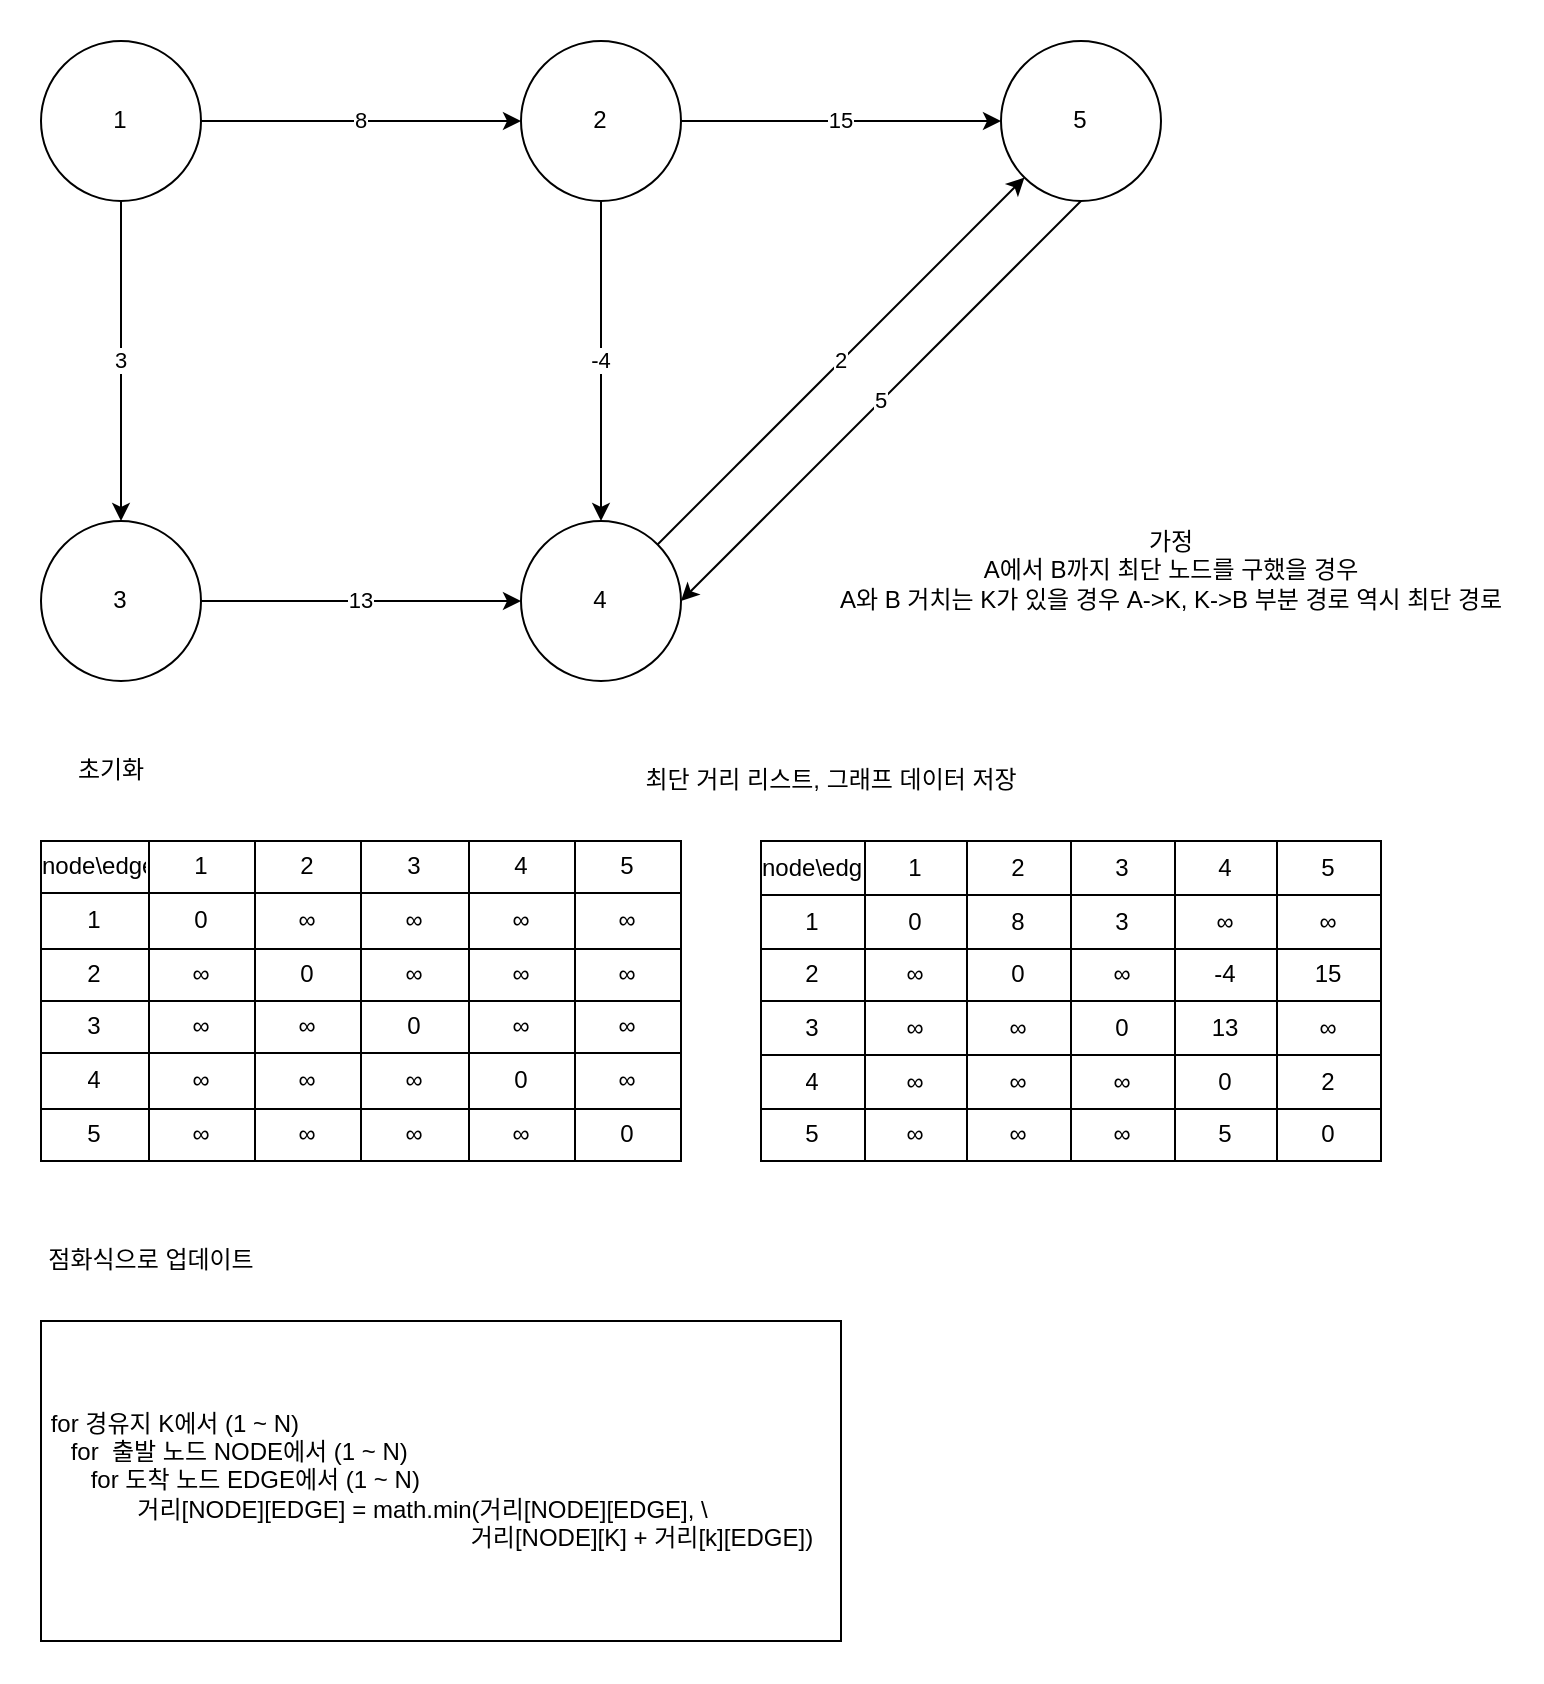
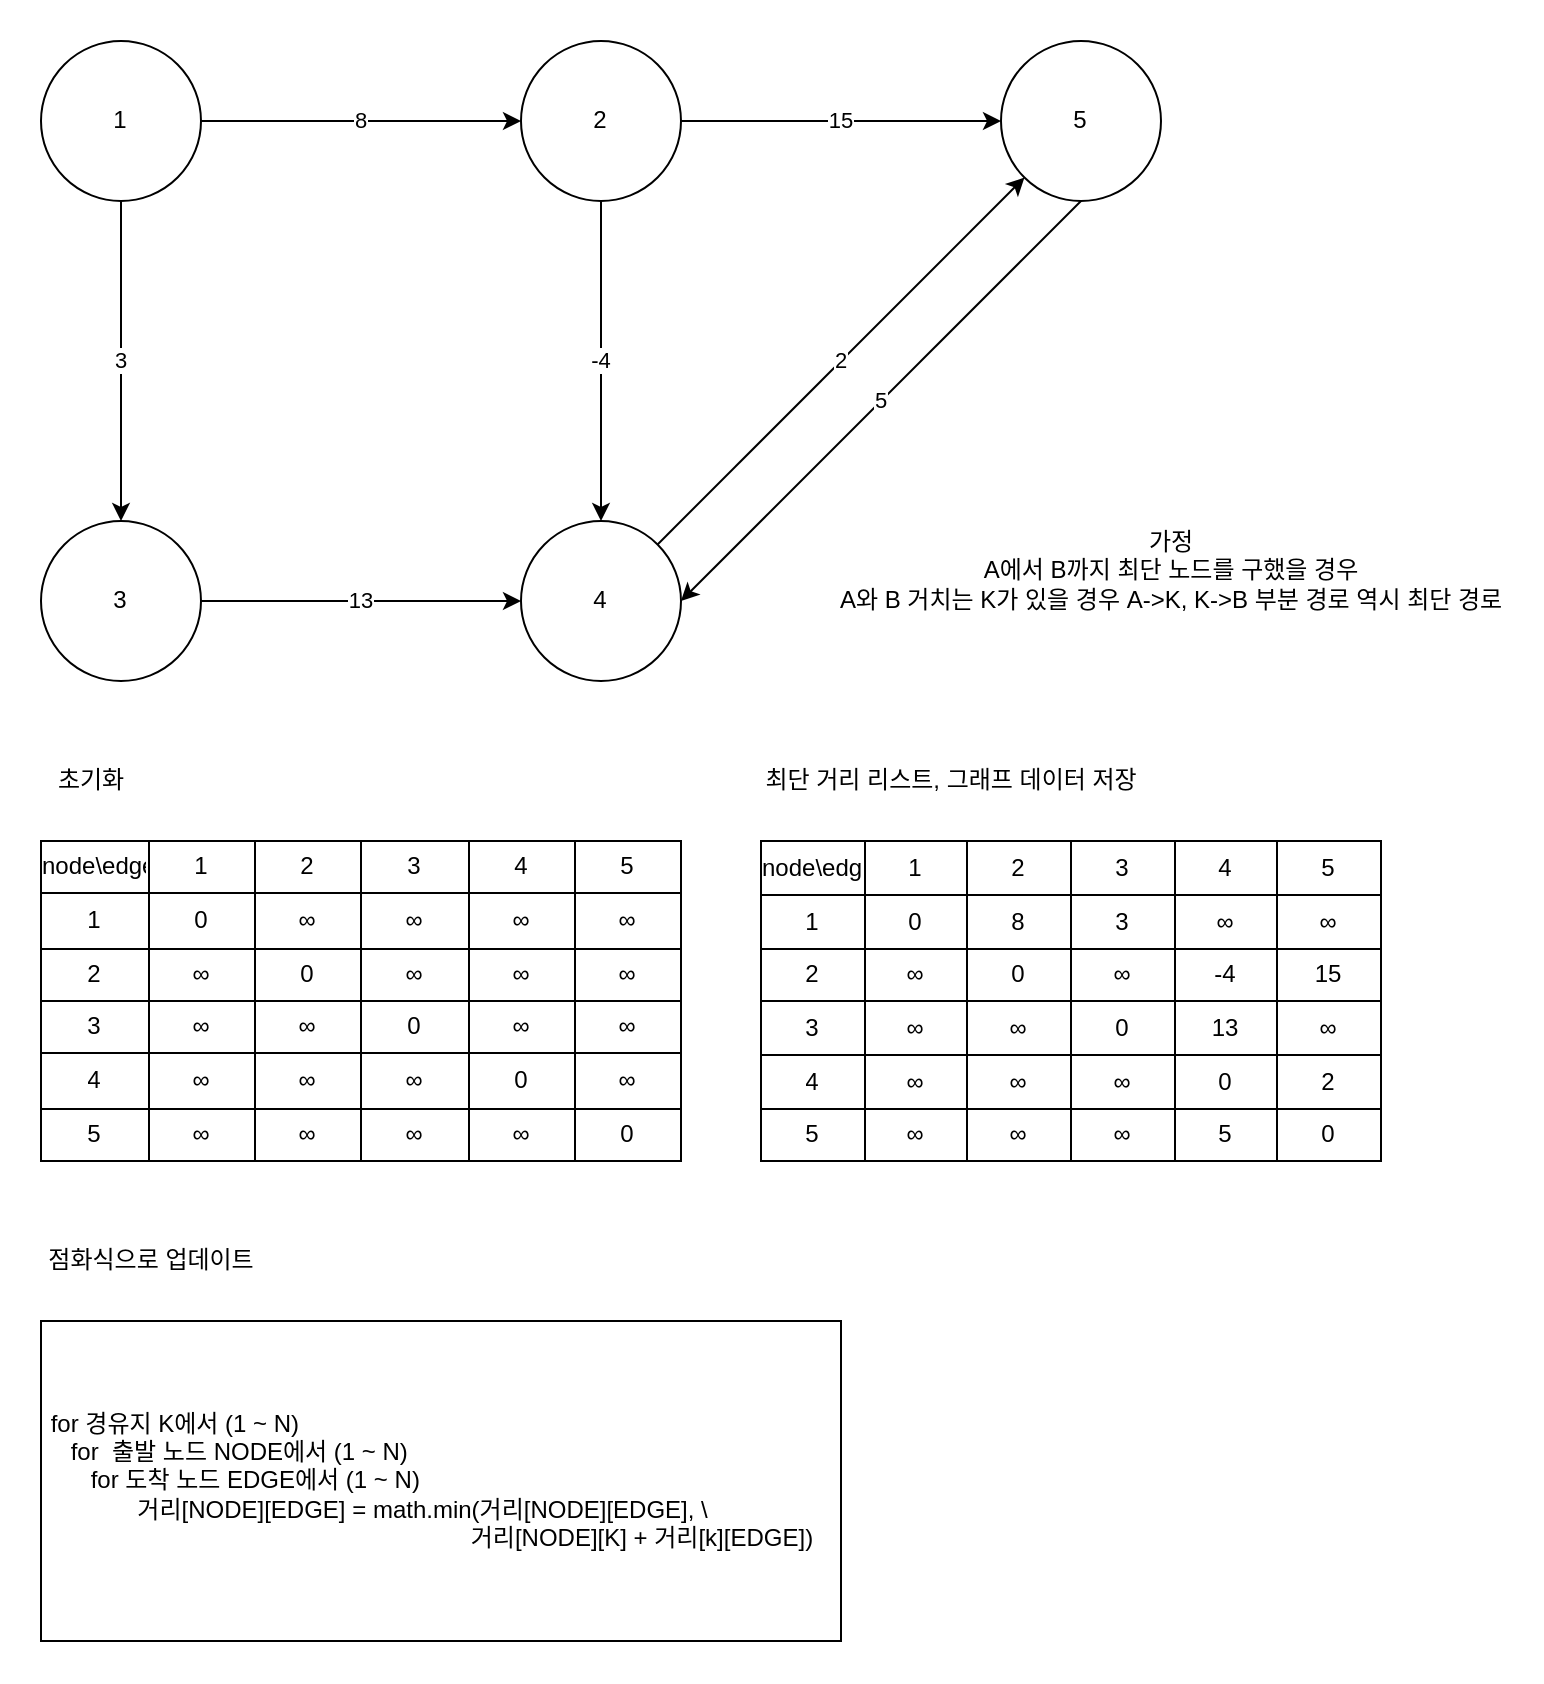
node "초기화": moved (111, 771) -> (91, 781)
node "최단 거리 리스트, 그래프 데이터 저장": moved (831, 781) -> (951, 781)
